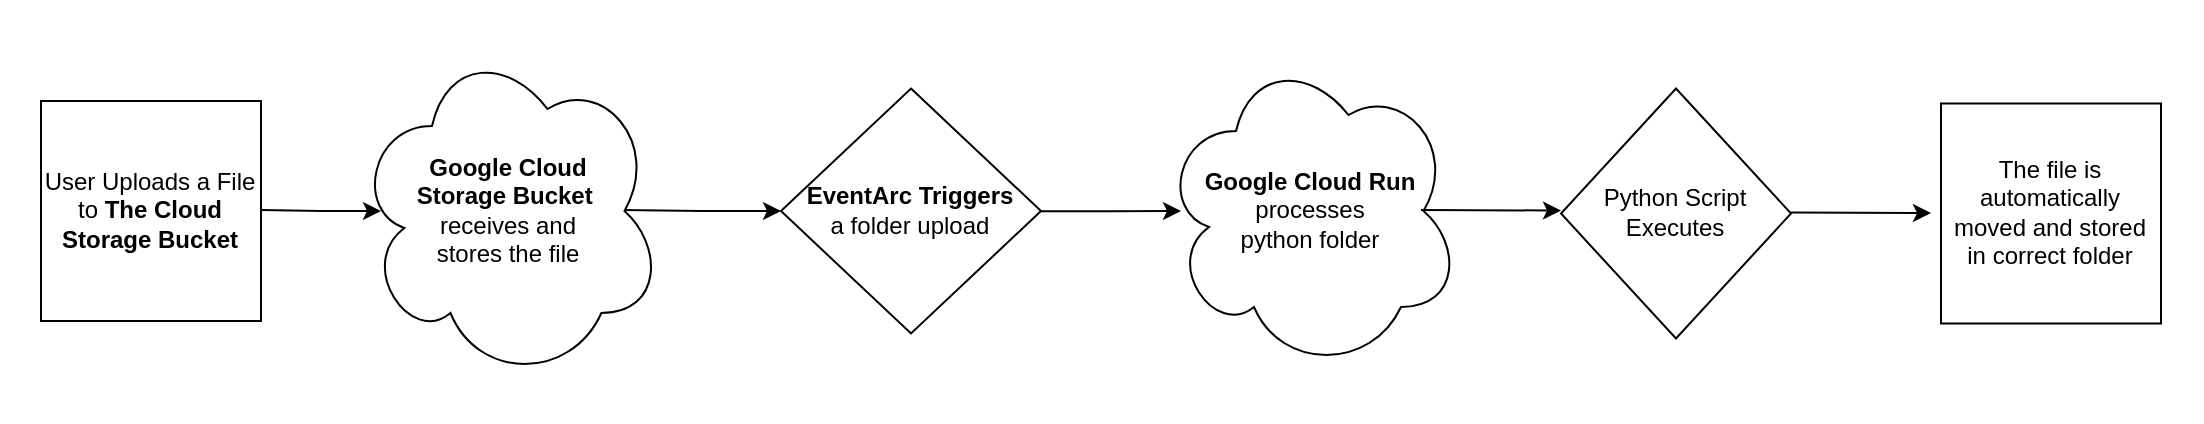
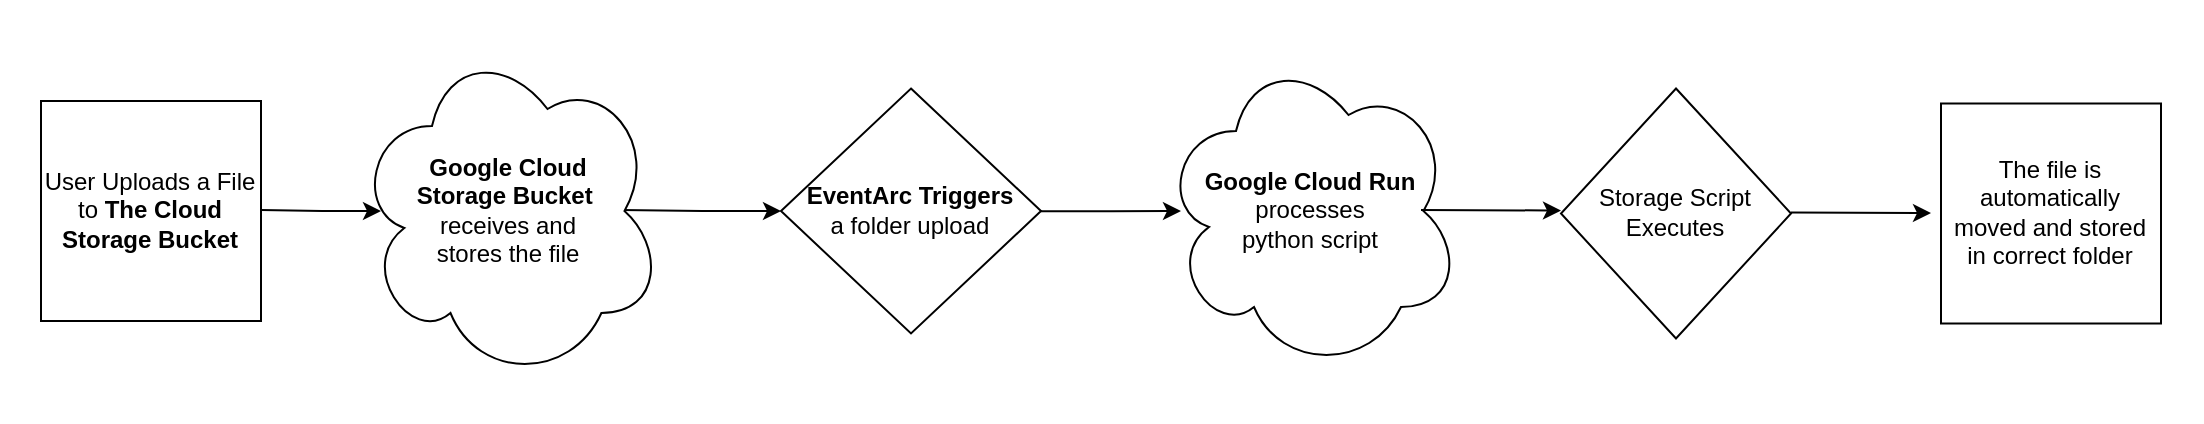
node "Google Cloud Run processes python folder": label "Google Cloud Run processes python folder" -> "Google Cloud Run processes python script"
node "Python Script Executes": label "Python Script Executes" -> "Storage Script Executes"
